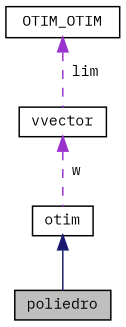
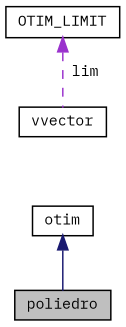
node "OTIM_OTIM": label "OTIM_OTIM" -> "OTIM_LIMIT"
edge "otim" -> "vvector": removed, label "w"
